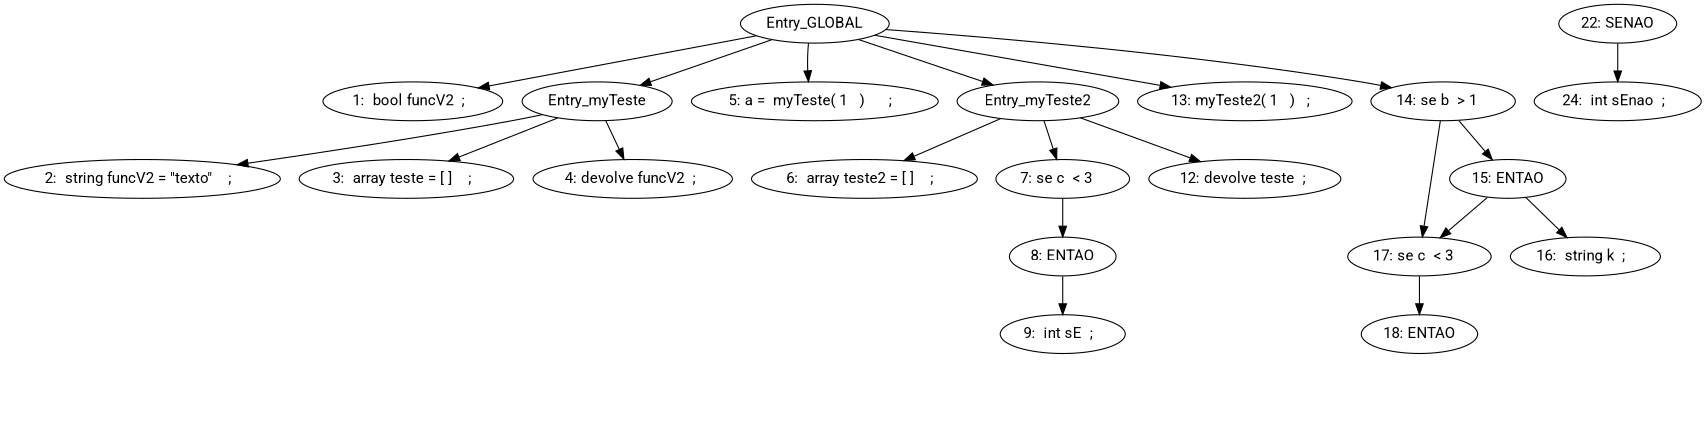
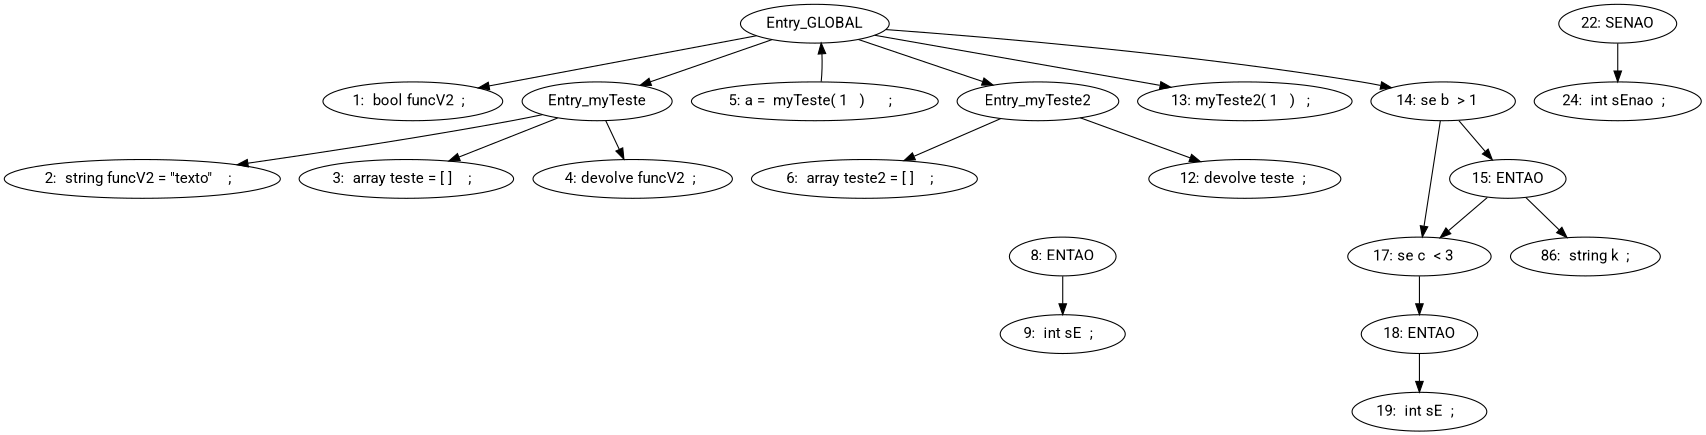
edge "Entry_GLOBAL" -> "5: a =  myTeste( 1   )      ;": reversed
node "7: se c  < 3": removed
node "16:  string k  ;": label "16:  string k  ;" -> "86:  string k  ;"
node "19:  int sE  ;": added
